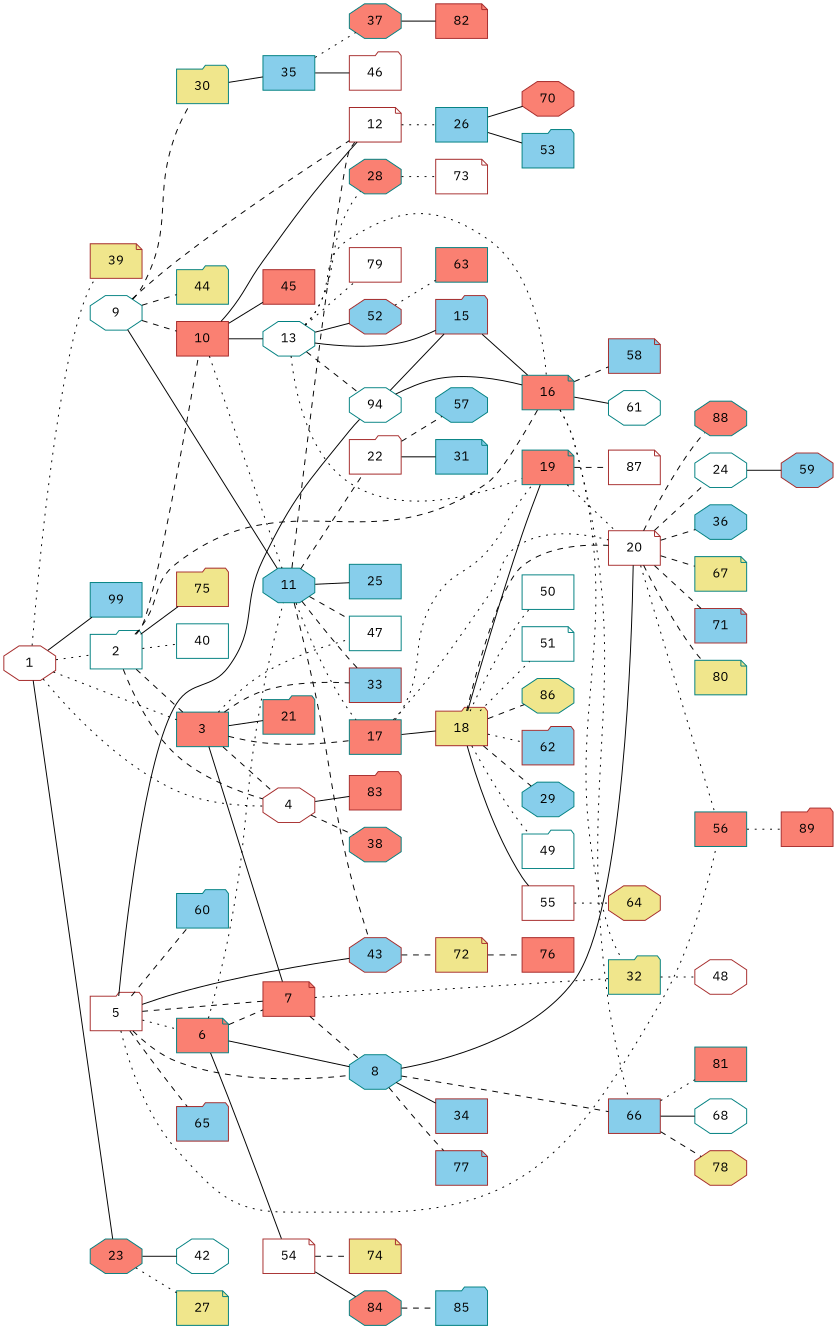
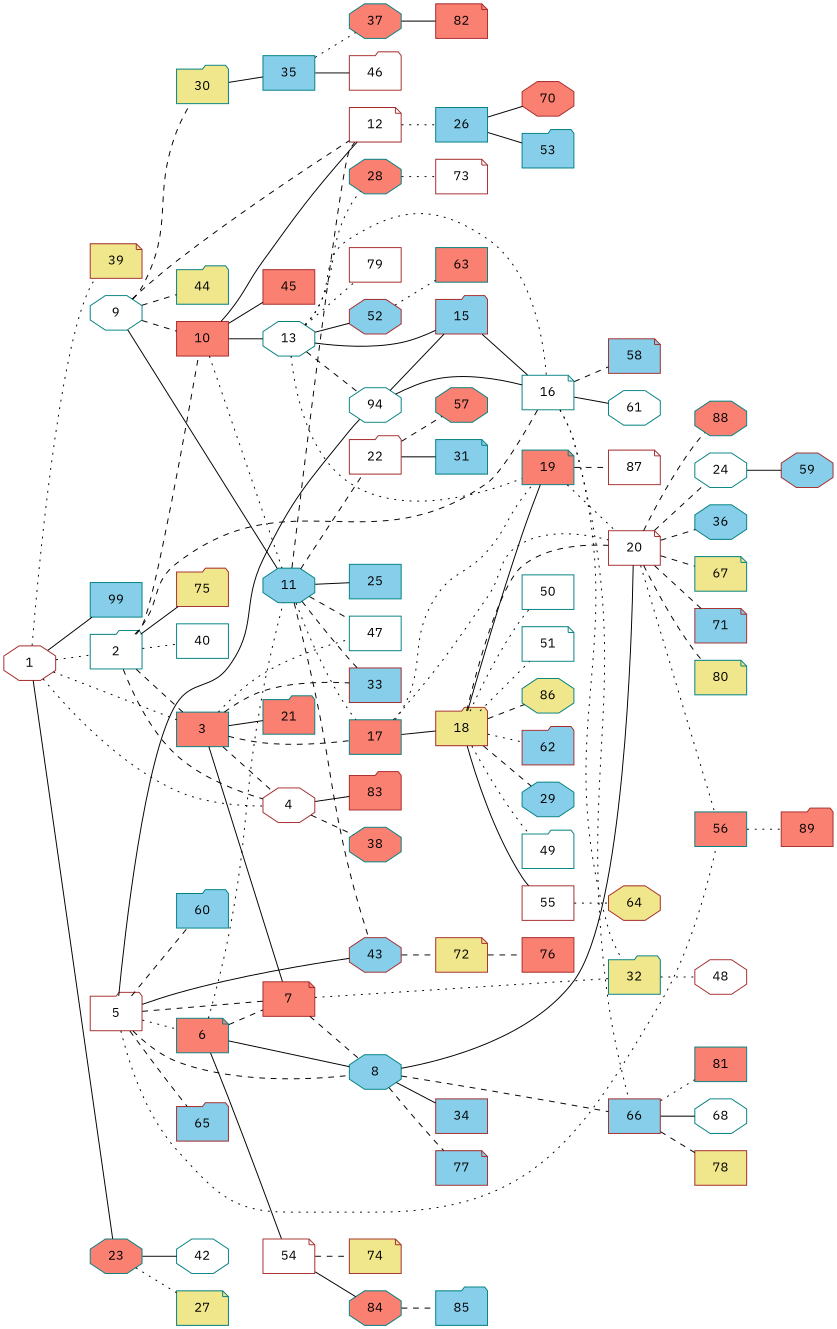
node "16": fillcolor salmon -> white
node "57": fillcolor skyblue -> salmon
node "78": shape octagon -> box
